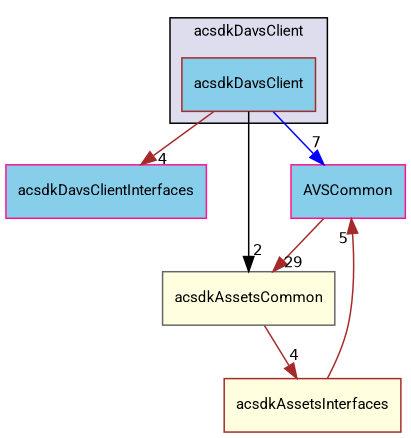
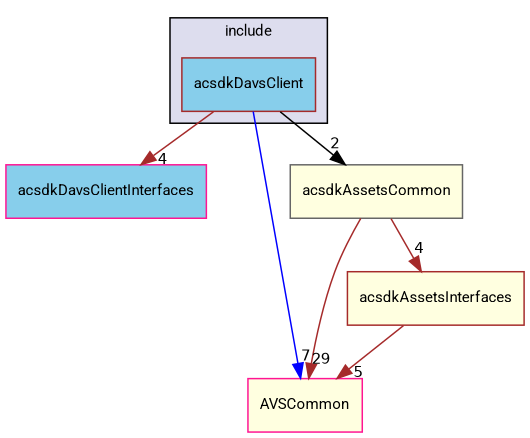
cluster "acsdkDavsClient": label "acsdkDavsClient" -> "include"
node "AVSCommon": fillcolor skyblue -> lightyellow
edge "AVSCommon" -> "acsdkAssetsCommon": reversed
